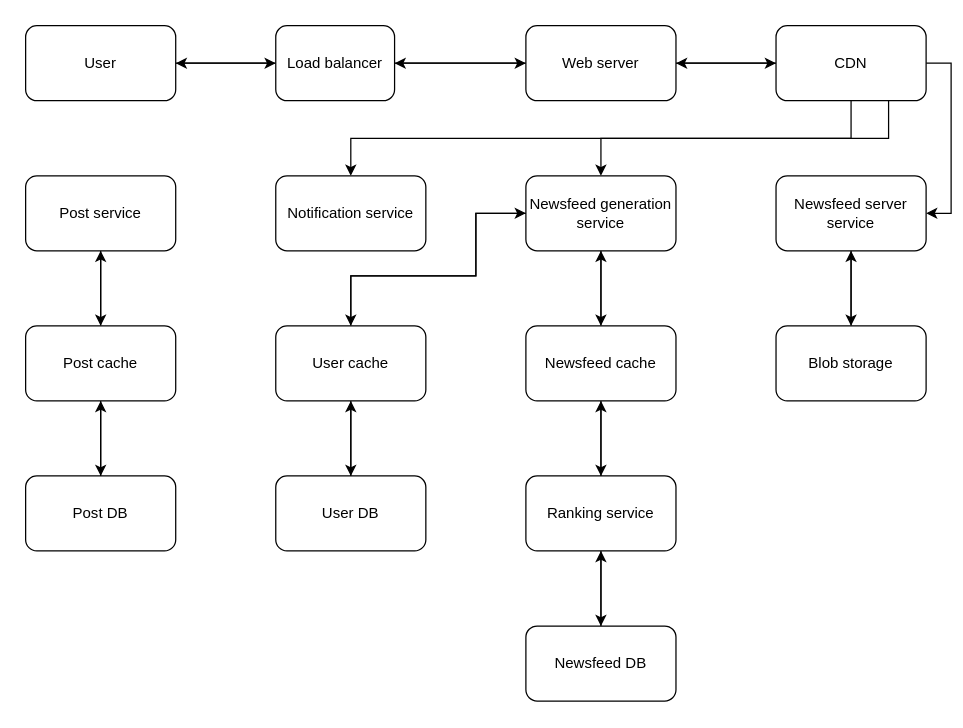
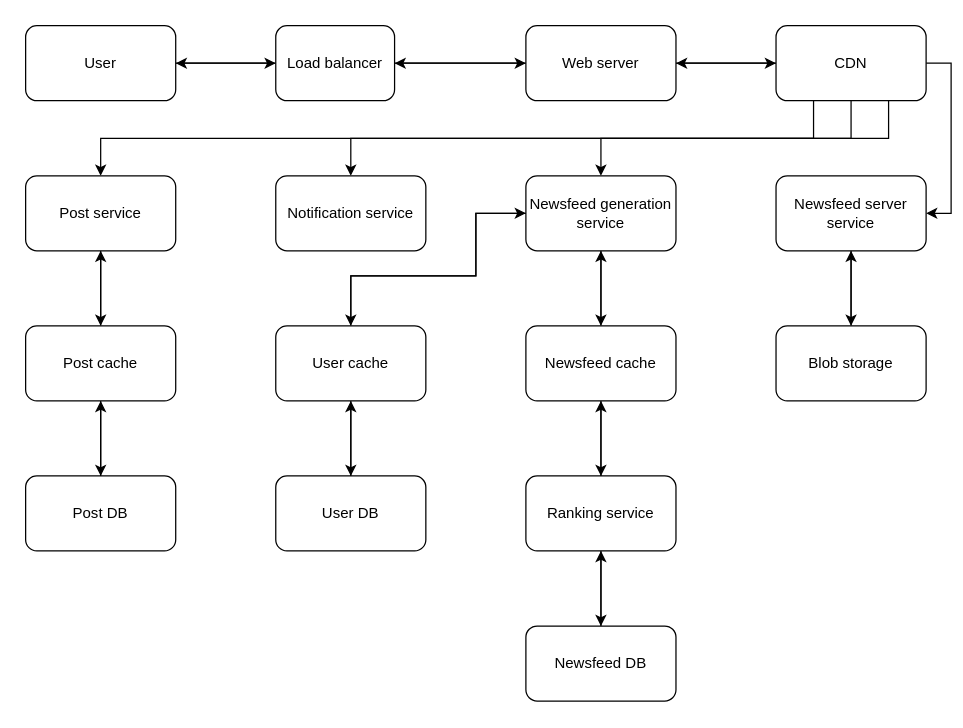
edge "CDN" -> "Post service": added
